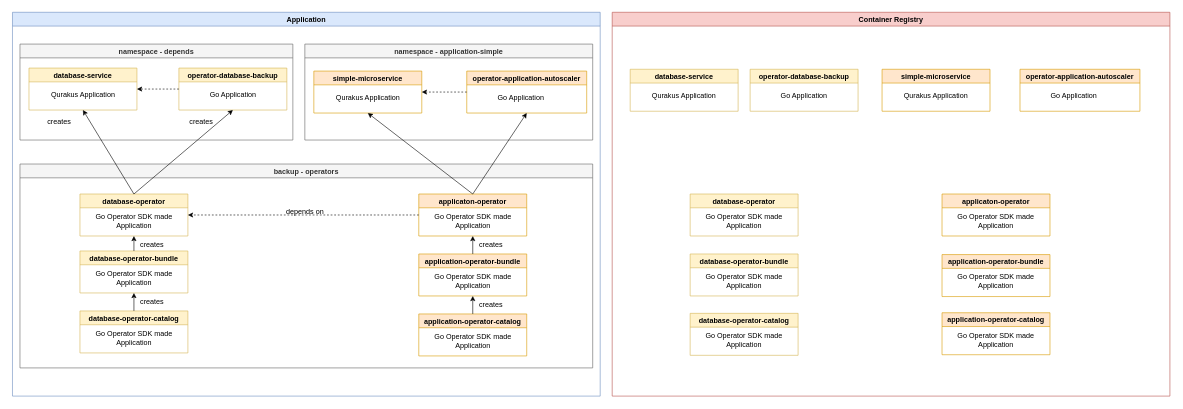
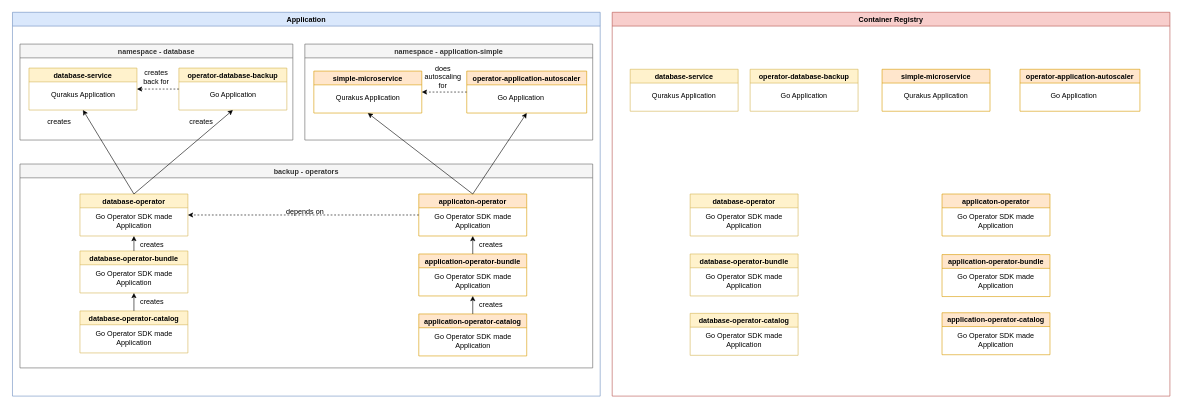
node "namespace - depends": label "namespace - depends" -> "namespace - database"
node "creates back for": added
node "does autoscaling for": added
